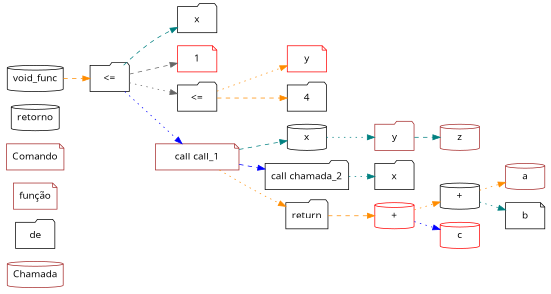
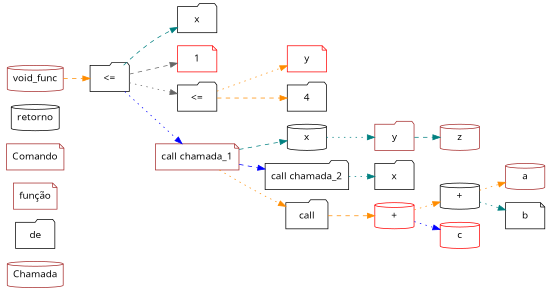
node "void_func": color black -> brown
node "call call_1": label "call call_1" -> "call chamada_1"
node "return": label "return" -> "call"
